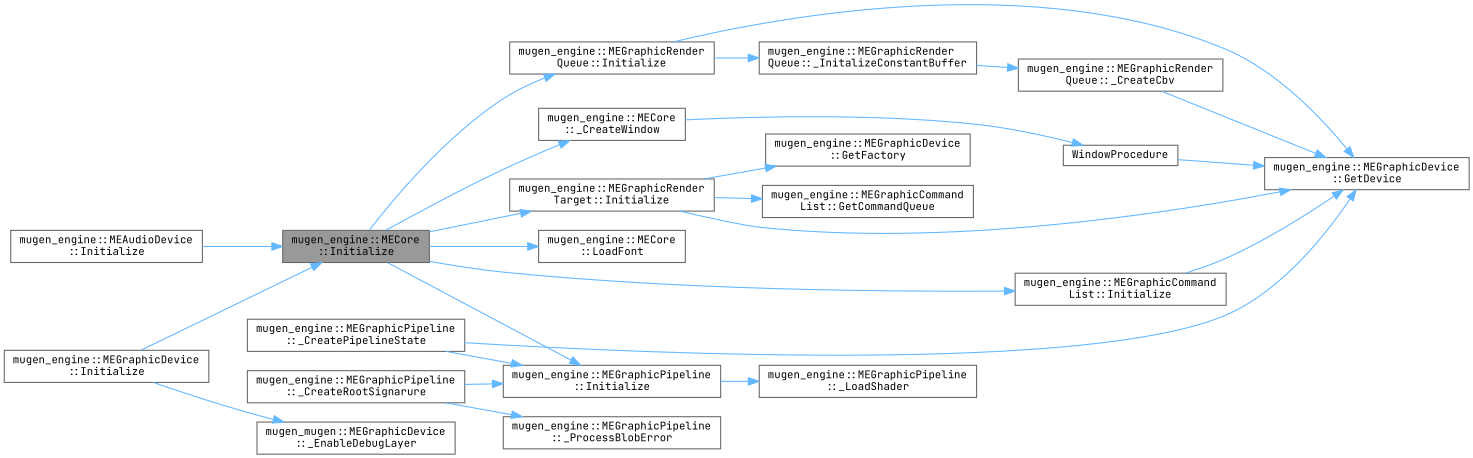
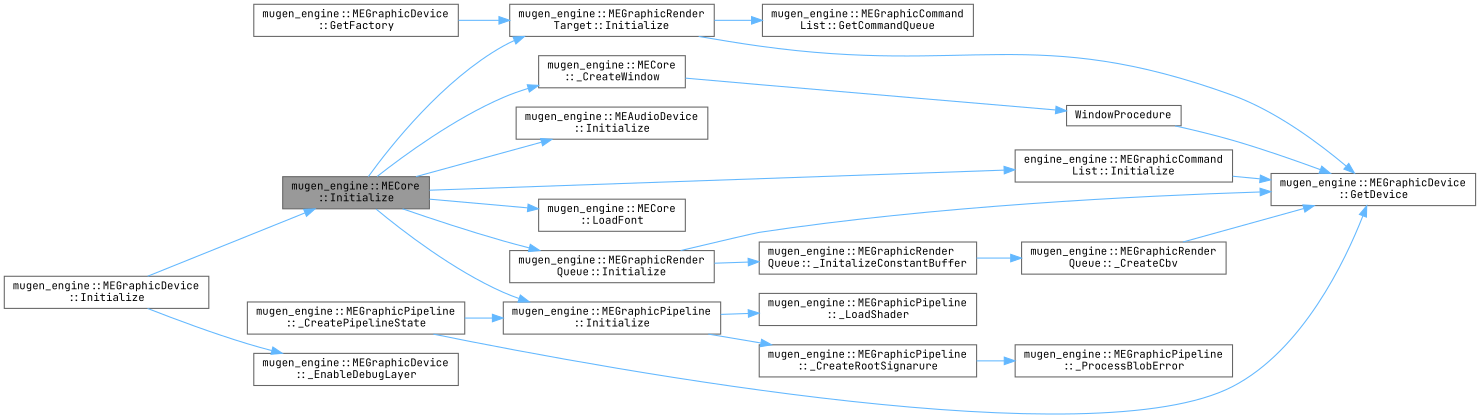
edge "mugen_engine::MEGraphicRender Target::Initialize" -> "mugen_engine::MEGraphicDevice ::GetFactory": reversed
edge "mugen_engine::MEAudioDevice ::Initialize" -> "mugen_engine::MECore ::Initialize": reversed
node "mugen_engine::MEGraphicCommand List::Initialize": label "mugen_engine::MEGraphicCommand List::Initialize" -> "engine_engine::MEGraphicCommand List::Initialize"
edge "mugen_engine::MEGraphicPipeline ::_CreateRootSignarure" -> "mugen_engine::MEGraphicPipeline ::Initialize": reversed
node "mugen_mugen::MEGraphicDevice ::_EnableDebugLayer": label "mugen_mugen::MEGraphicDevice ::_EnableDebugLayer" -> "mugen_engine::MEGraphicDevice ::_EnableDebugLayer"
